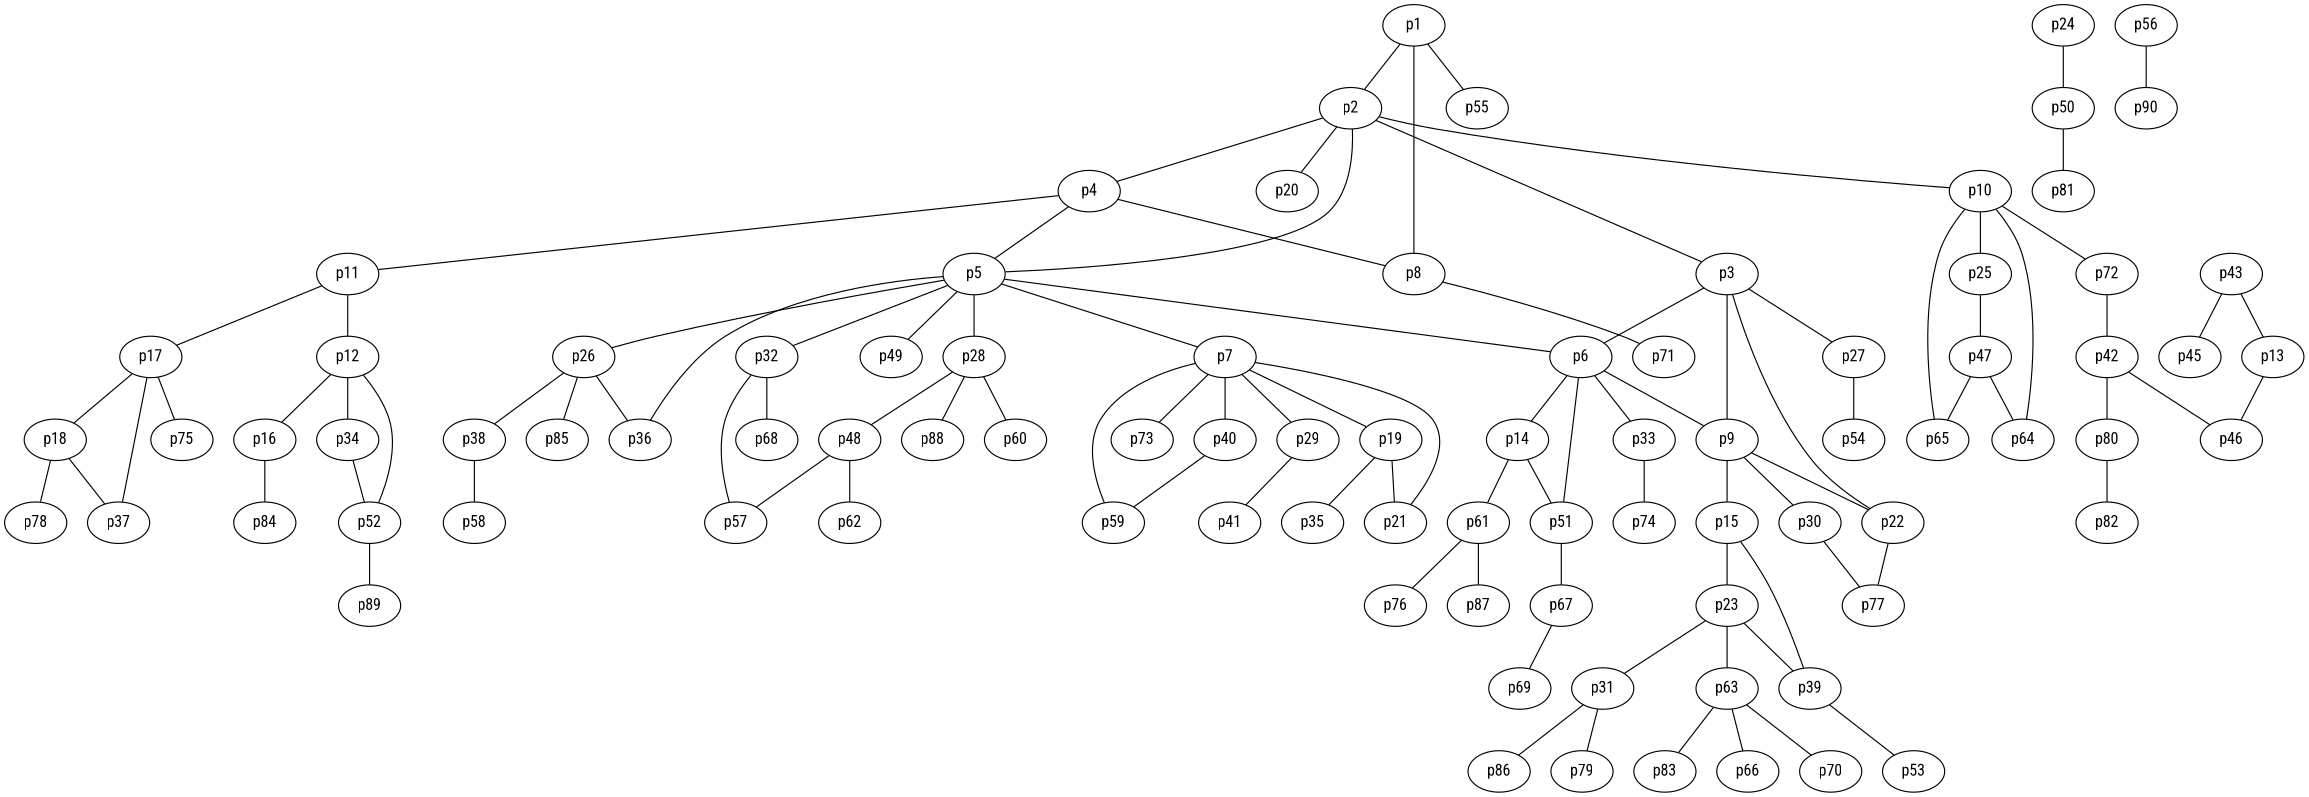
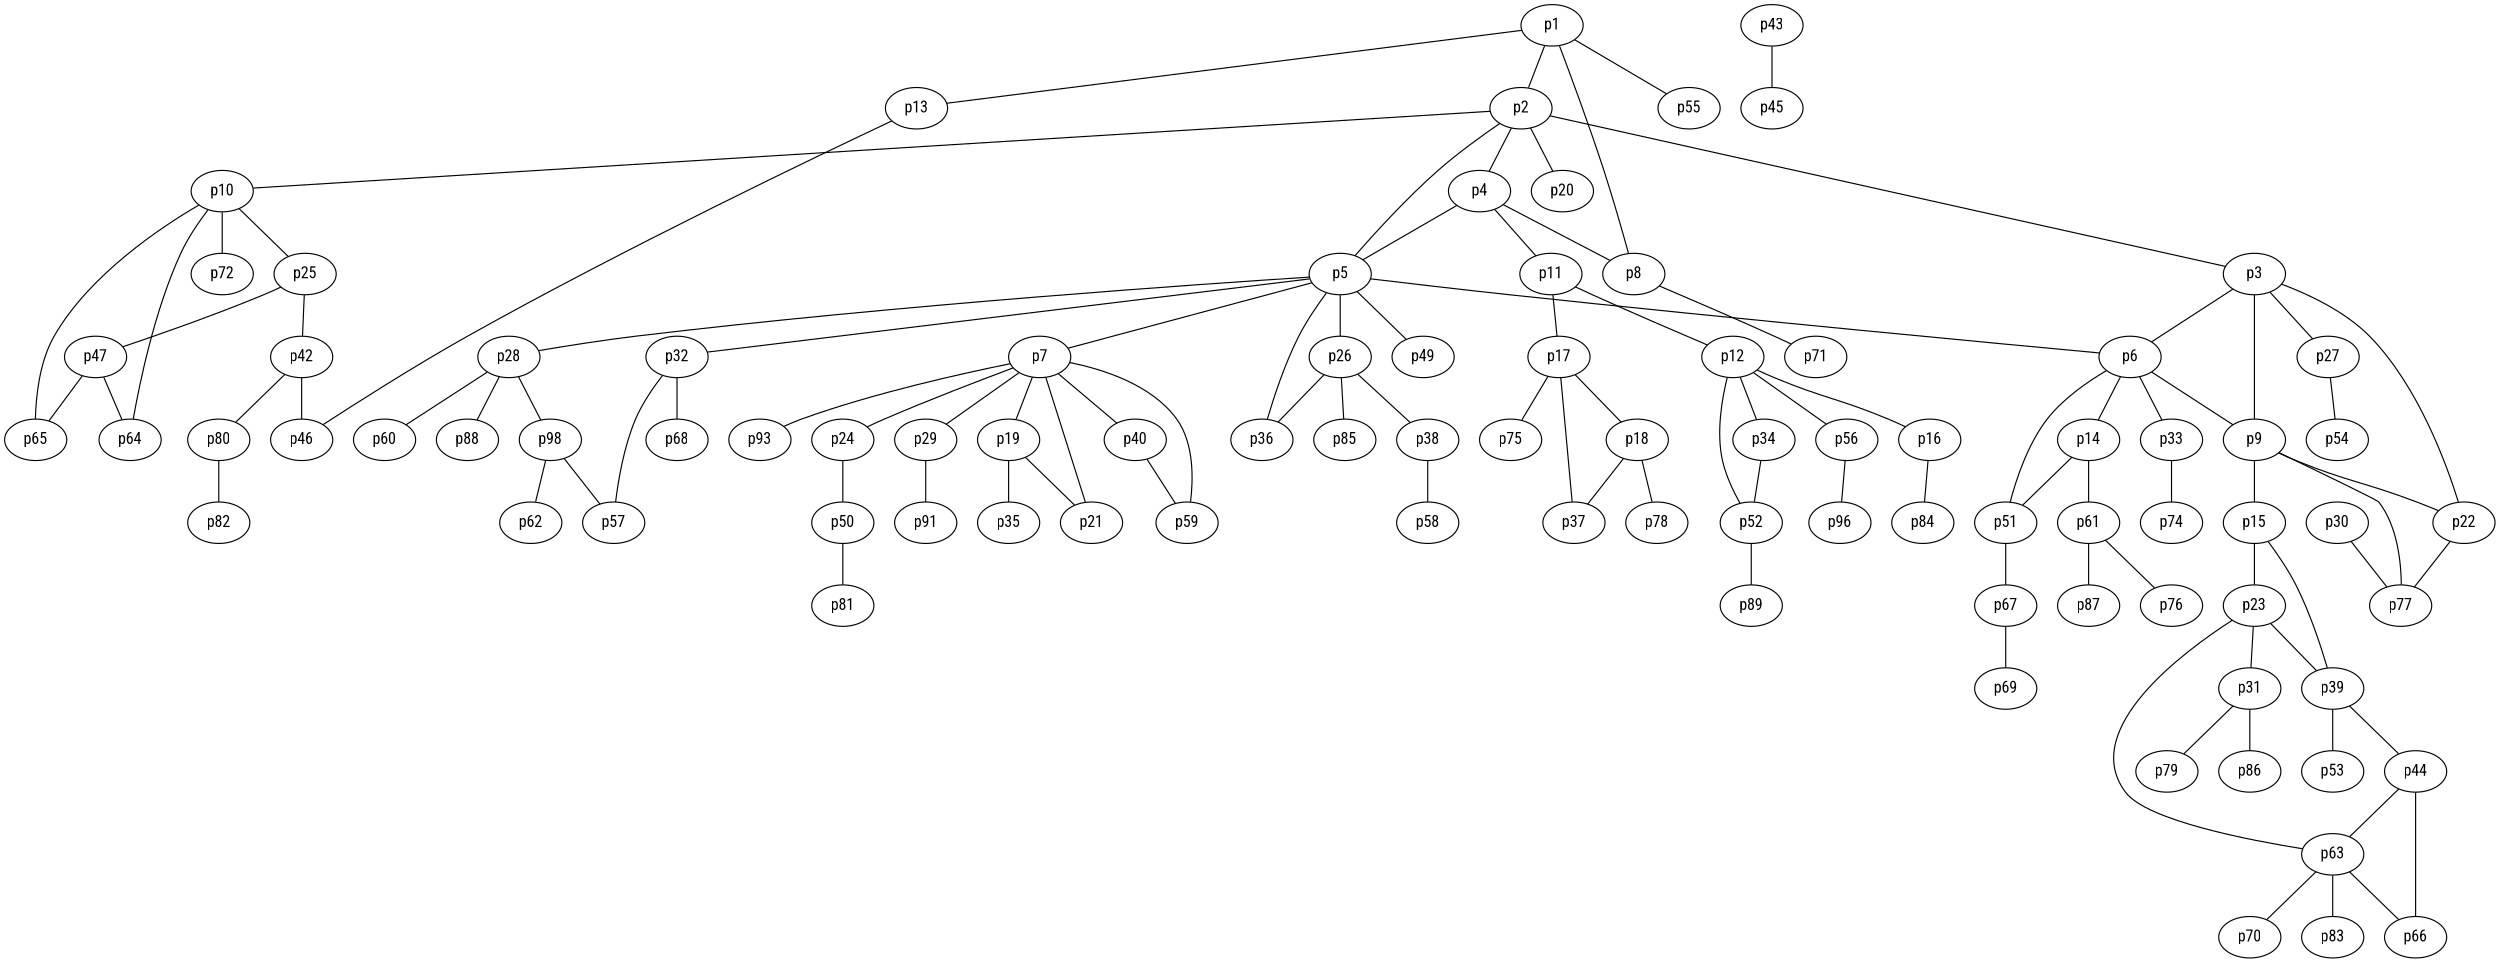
node "p90": label "p90" -> "p96"
edge "p72" -- "p42": now "p25" -- "p42"
edge "p43" -- "p13": now "p1" -- "p13"
edge "p7" -- "p24": added
edge "p12" -- "p56": added
node "p48": label "p48" -> "p98"
node "p73": label "p73" -> "p93"
edge "p9" -- "p30": now "p9" -- "p77"
node "p41": label "p41" -> "p91"
node "p44": added
